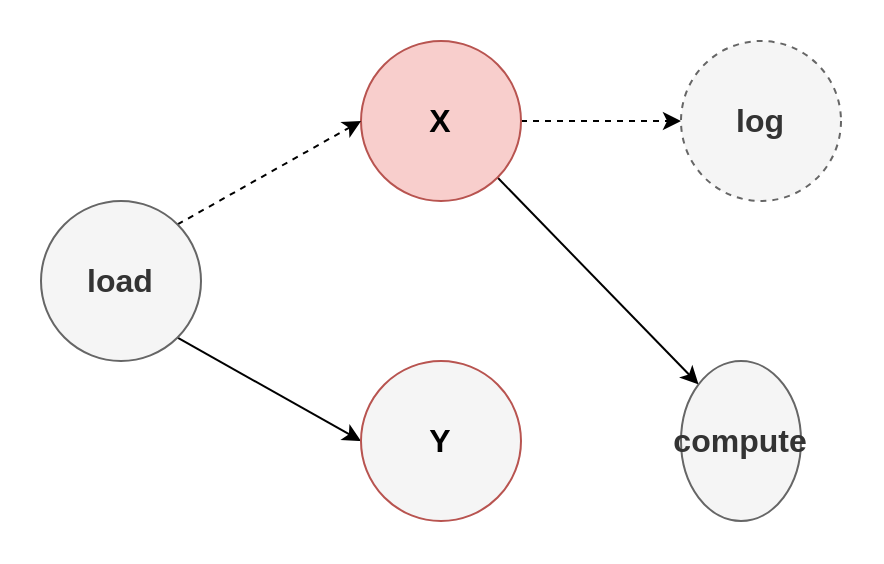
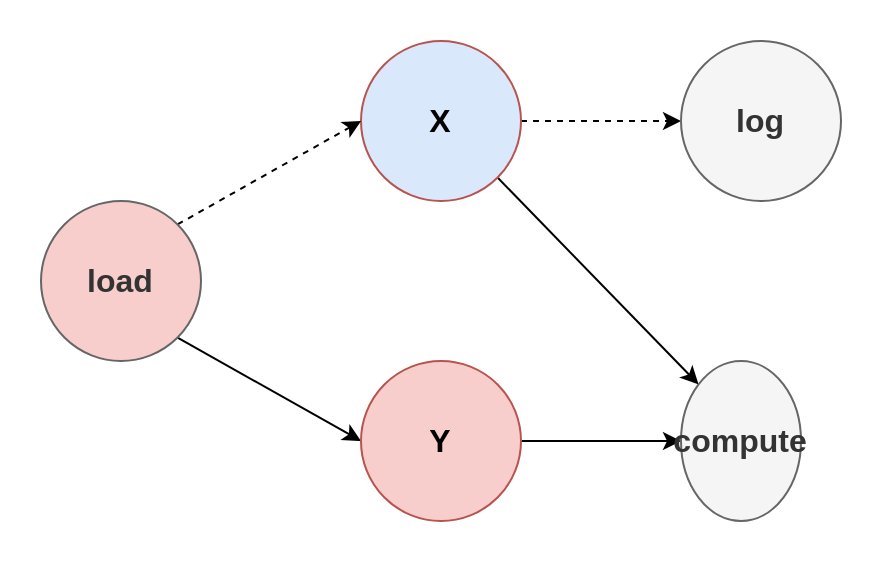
node "X": fillcolor #f8cecc -> #dae8fc
node "log": style dashed -> solid
node "load": fillcolor #f5f5f5 -> #f8cecc
node "Y": fillcolor #f5f5f5 -> #f8cecc
edge "Y" -> "compute": added
